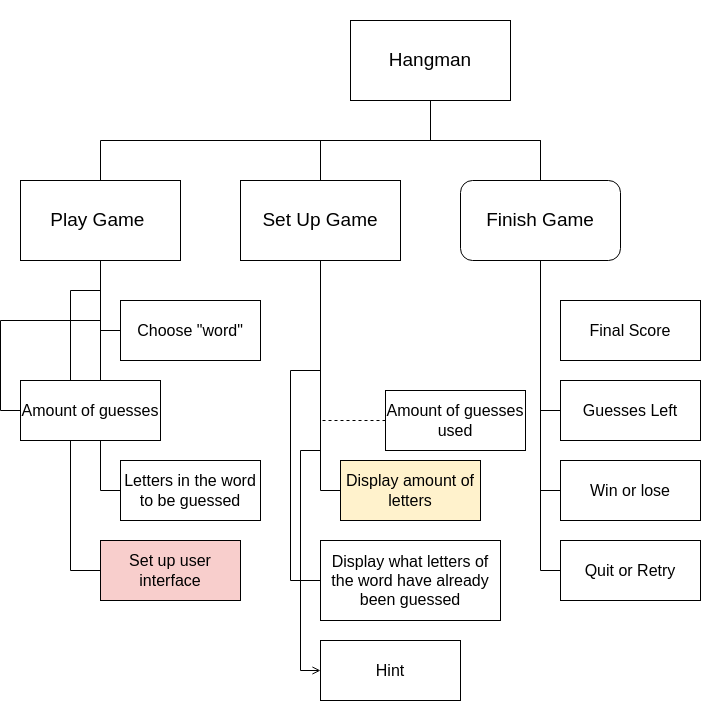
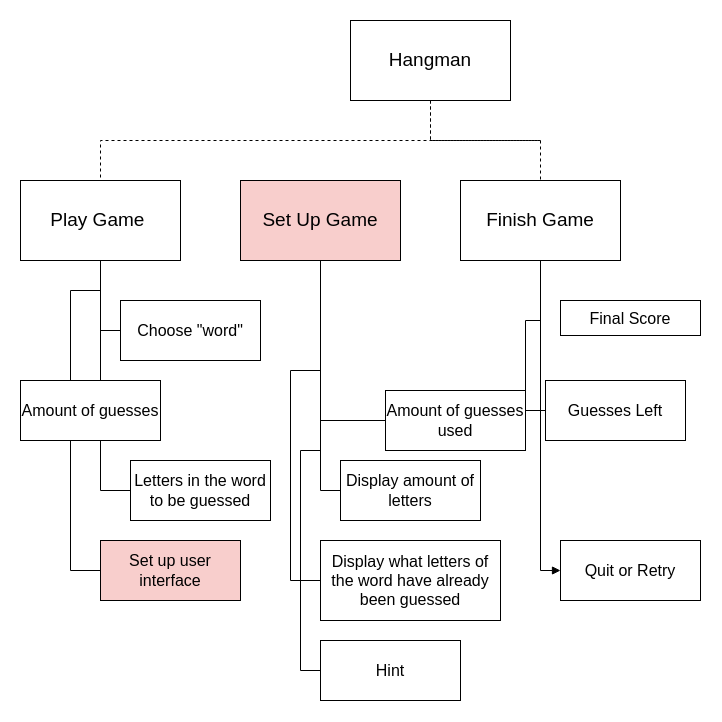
edge "Hangman" -- "Play Game": style solid -> dashed
edge "Hangman" -- "Set Up Game": removed
edge "Hangman" -- "Finish Game": style solid -> dashed
node "Set Up Game": fillcolor #ffffff -> #f8cecc
node "Finish Game": shape rounded rectangle -> rectangle
edge "Play Game" -- "Amount of guesses": removed
node "Final Score": size 140x60 -> 140x35
node "Guesses Left": moved (631, 411) -> (616, 411)
edge "Set Up Game" -- "Amount of guesses used": style dashed -> solid
node "Letters in the word to be guessed": moved (191, 491) -> (201, 491)
node "Display amount of letters": fillcolor #fff2cc -> #ffffff
edge "Finish Game" -- "Win or lose": removed
node "Win or lose": removed
edge "Finish Game" -- "Quit or Retry": arrowhead none -> block
edge "Set Up Game" -> "Hint": arrowhead open -> none
